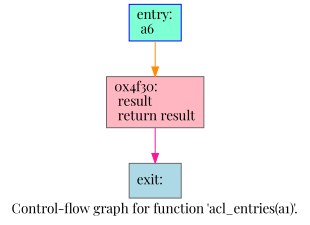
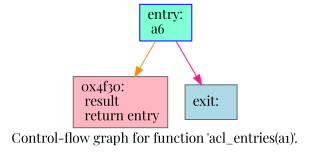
node "0x4f30:": text "return result" -> "return entry"
edge "0x4f30:" -> "exit:": now "entry:" -> "exit:"
